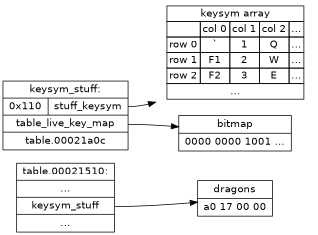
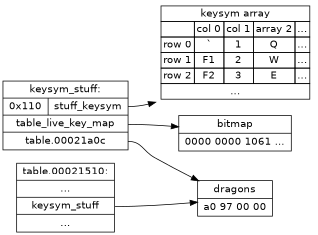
node "keysym array": text "col 2" -> "array 2"
node "bitmap": text "0000 0000 1001 ..." -> "0000 0000 1061 ..."
edge "keysym_stuff:" -> "dragons": added
node "dragons": text "a0 17 00 00" -> "a0 97 00 00"
